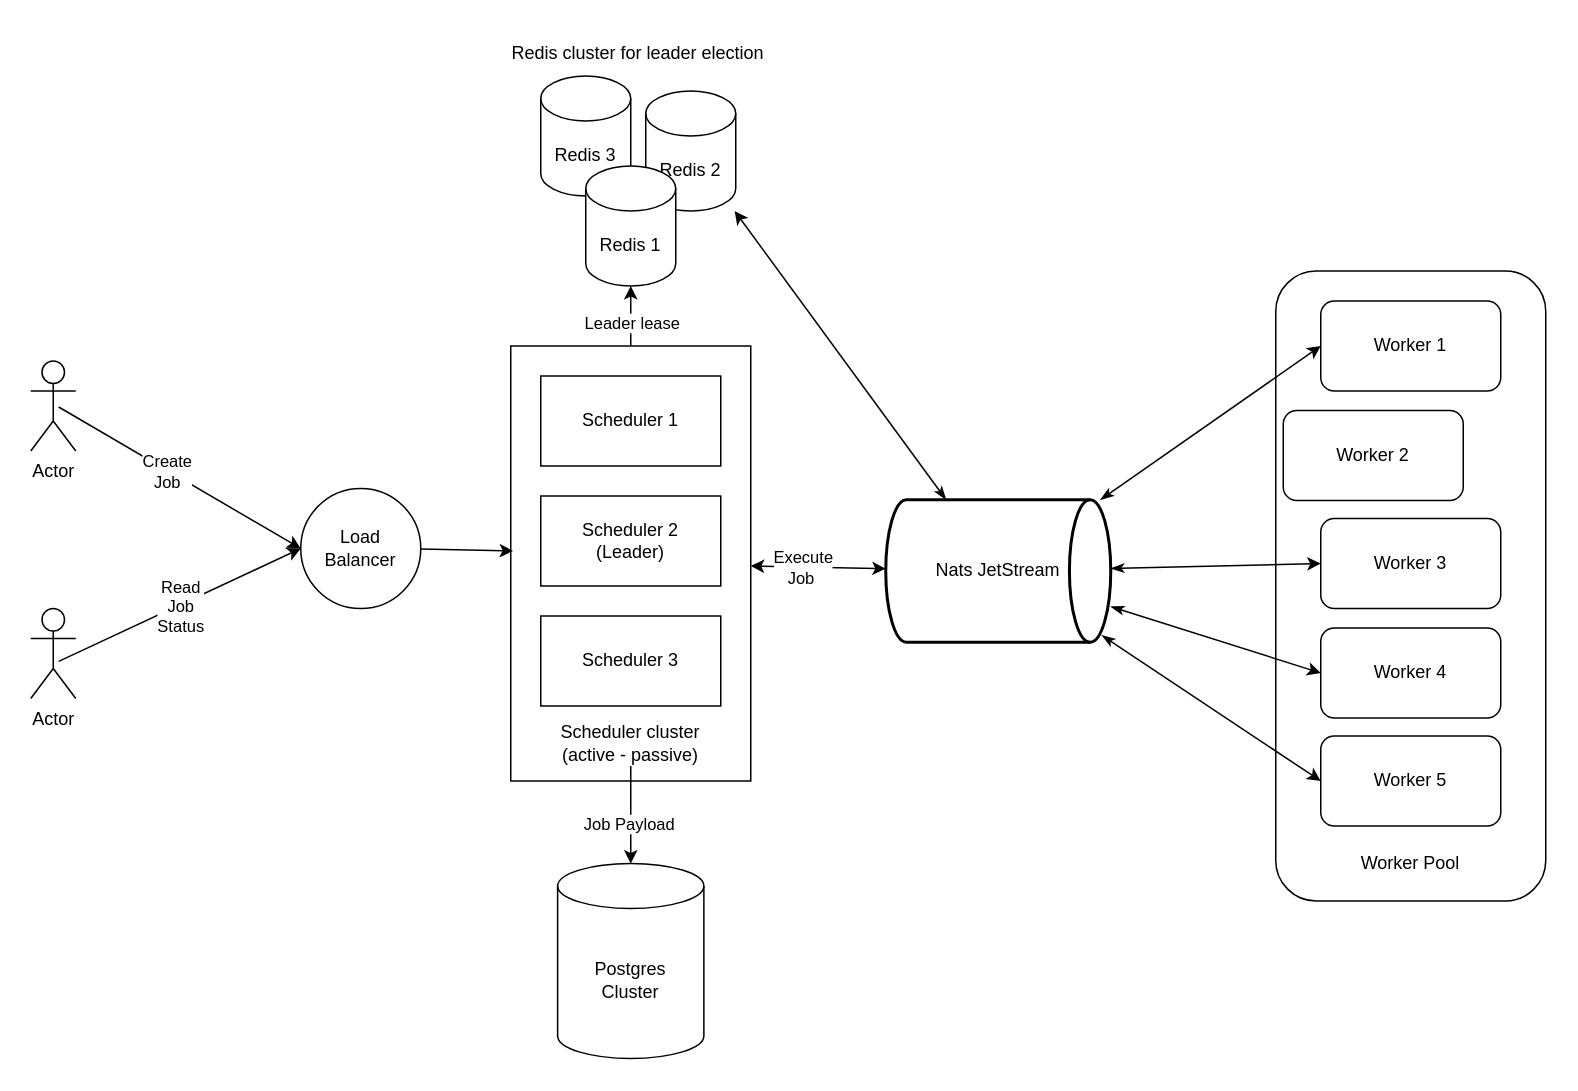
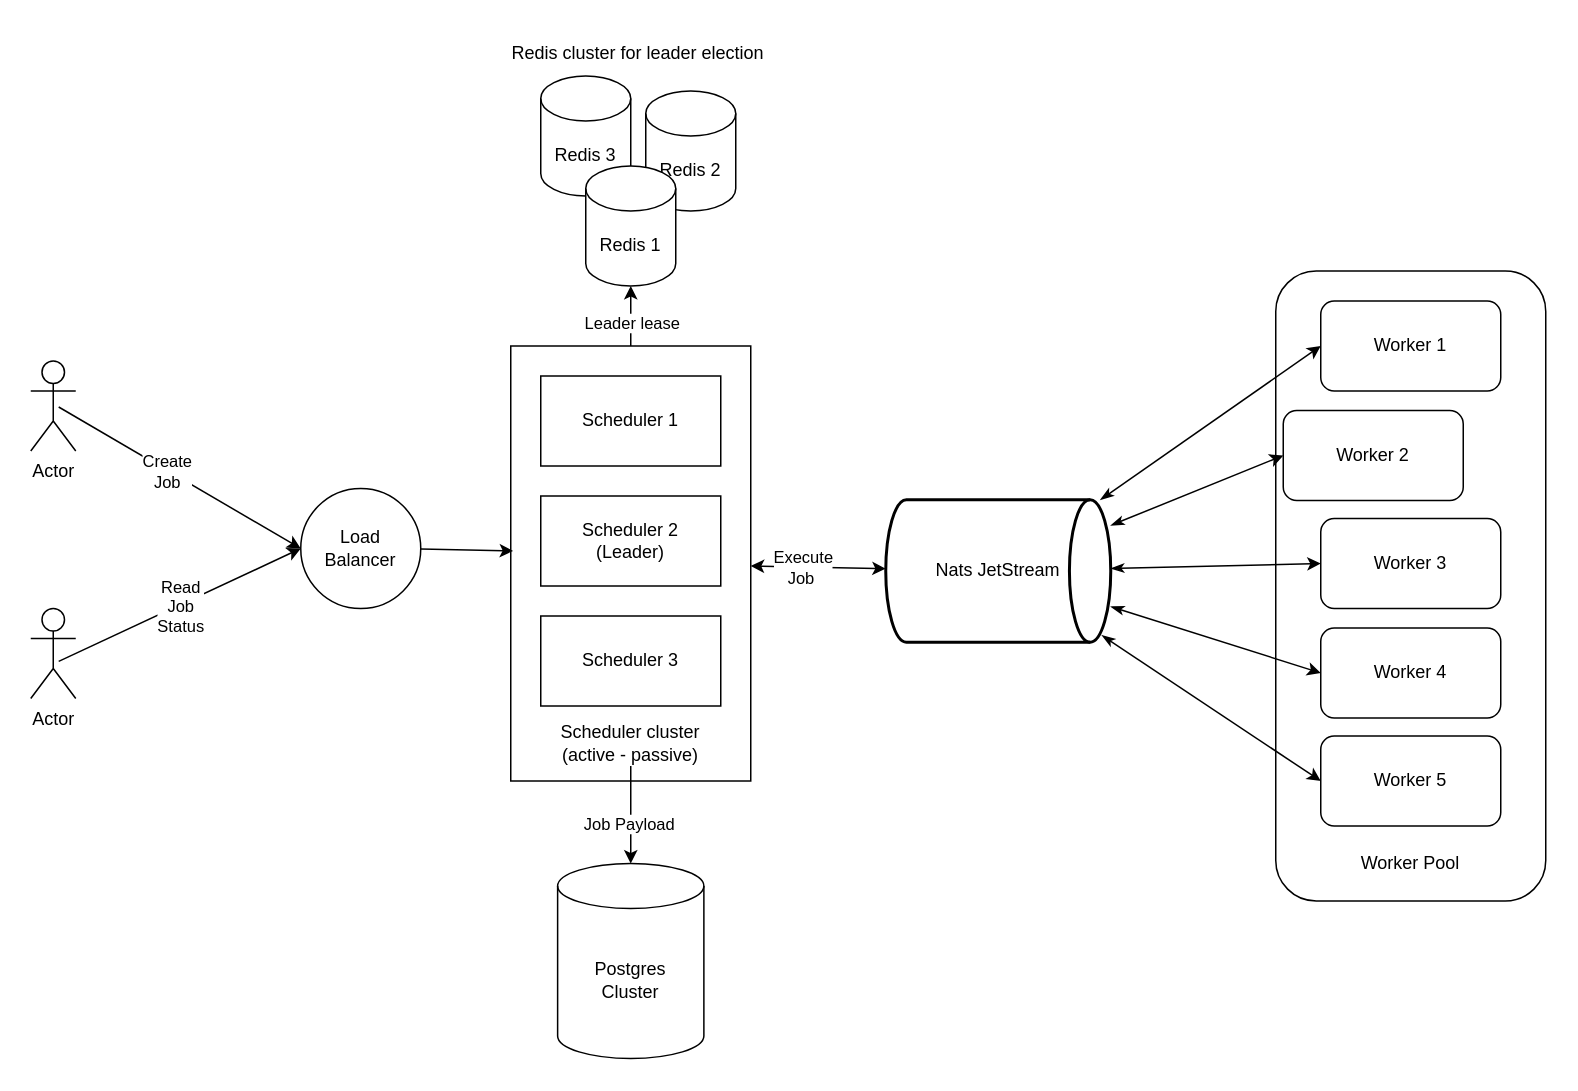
edge "Redis 2" -- "Nats JetStream": now "Worker 2" -- "Nats JetStream"
